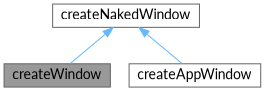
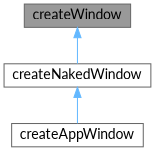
edge "createWindow" -> "createNakedWindow": reversed
